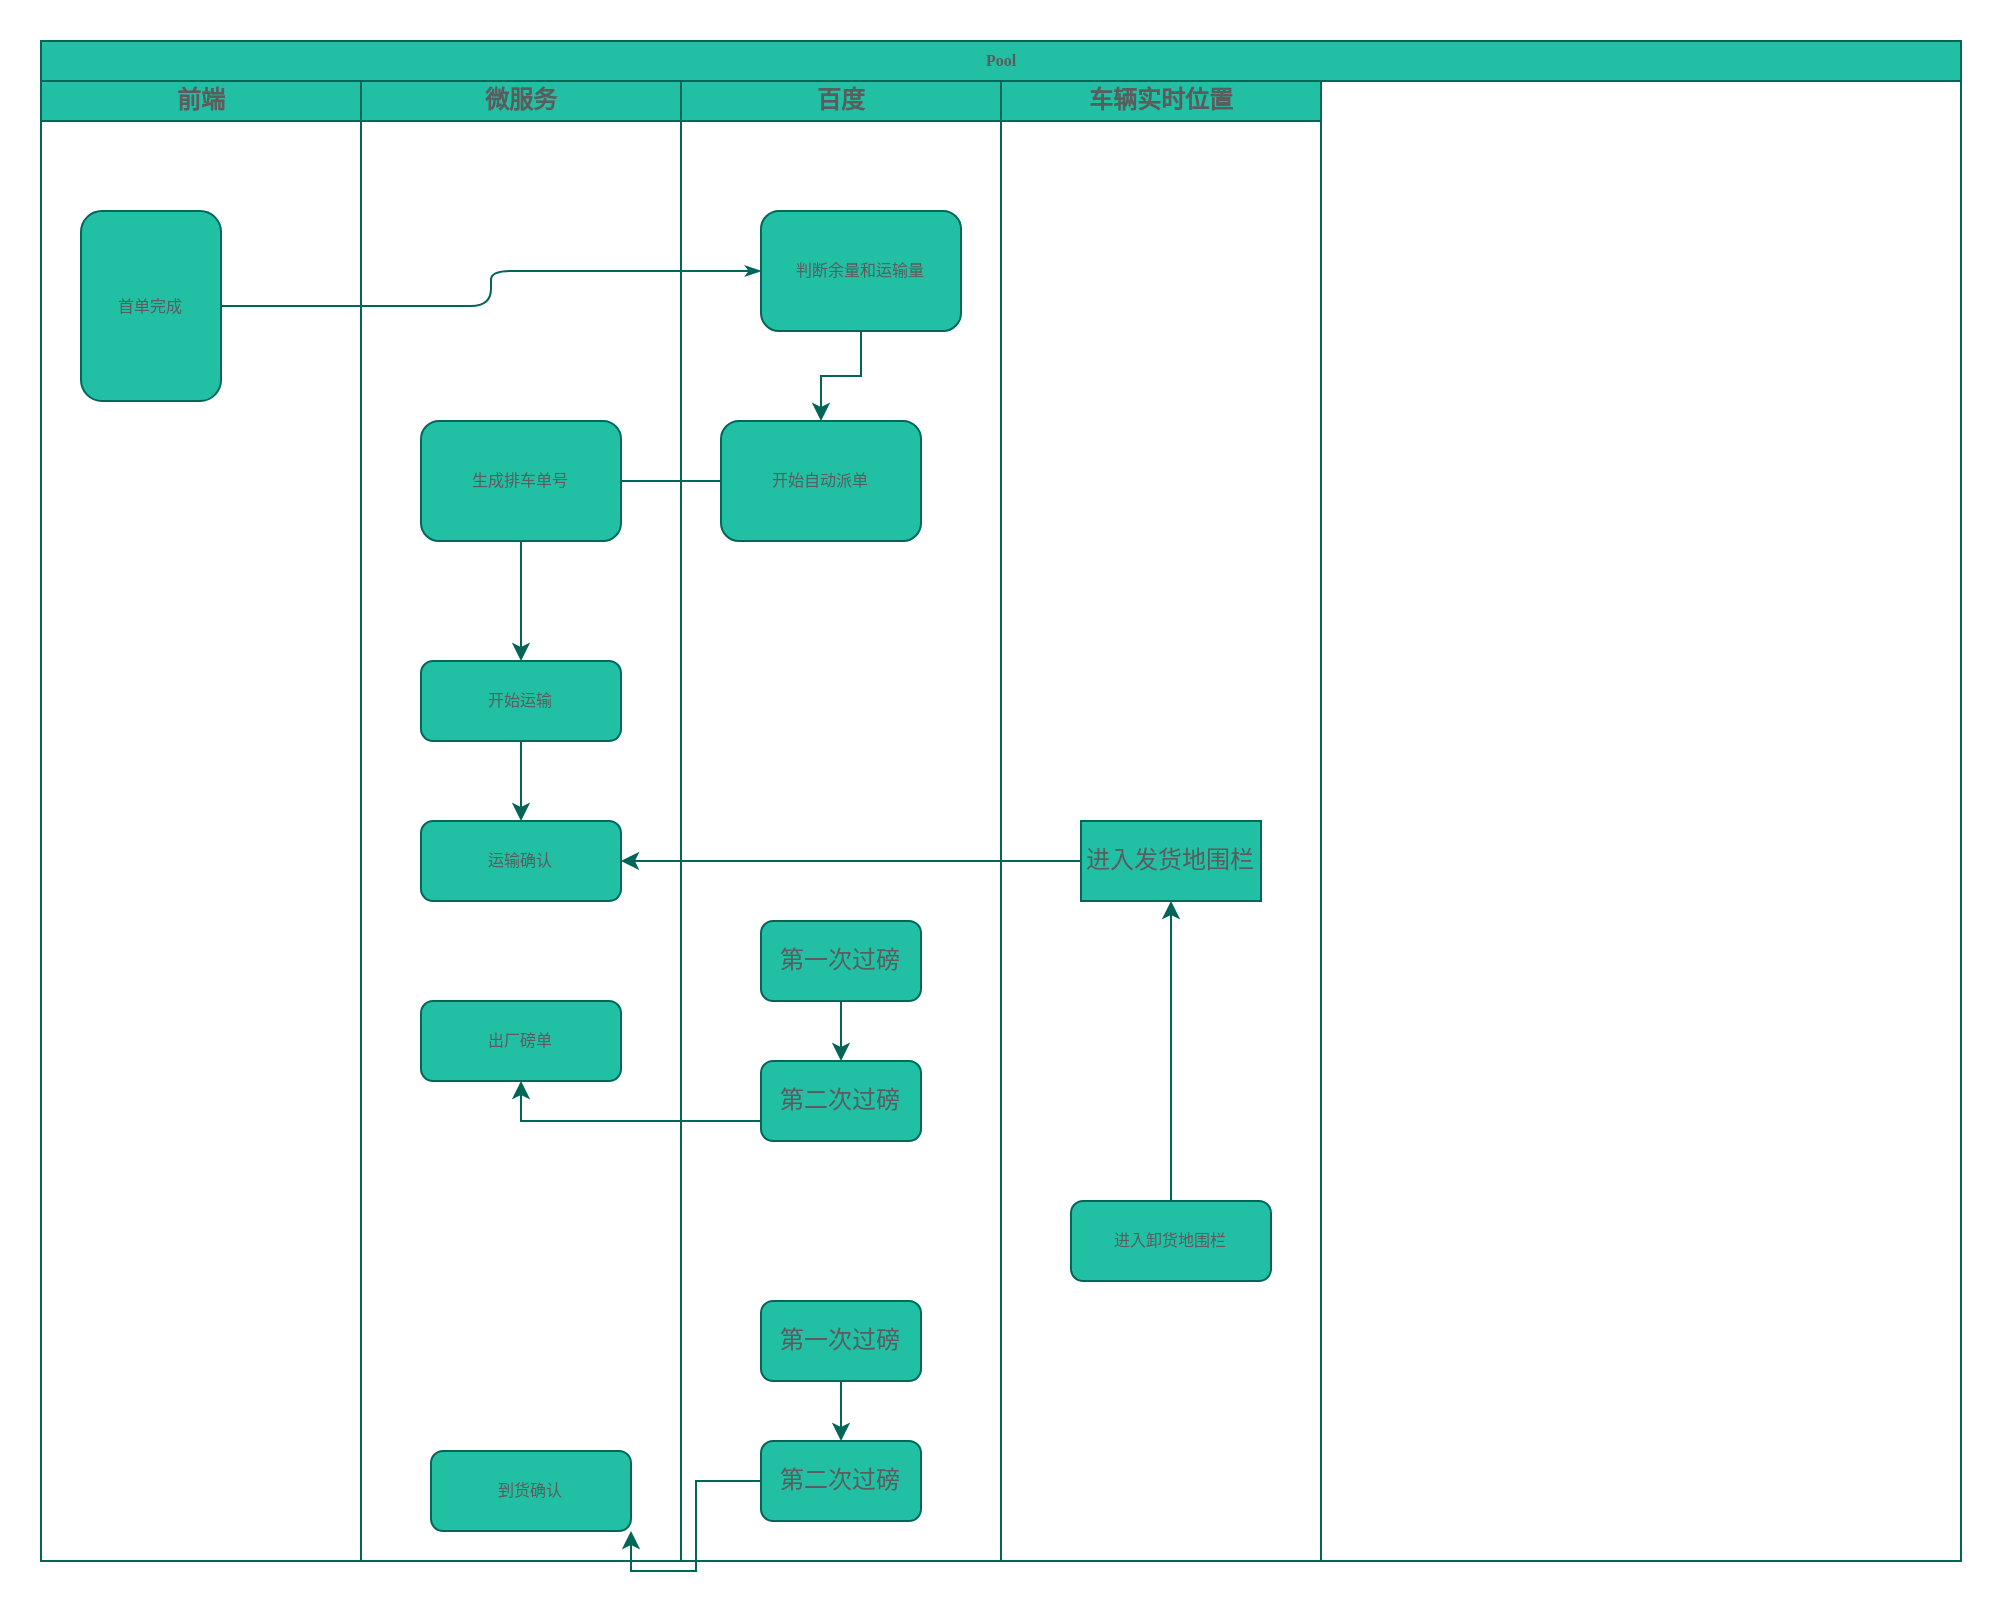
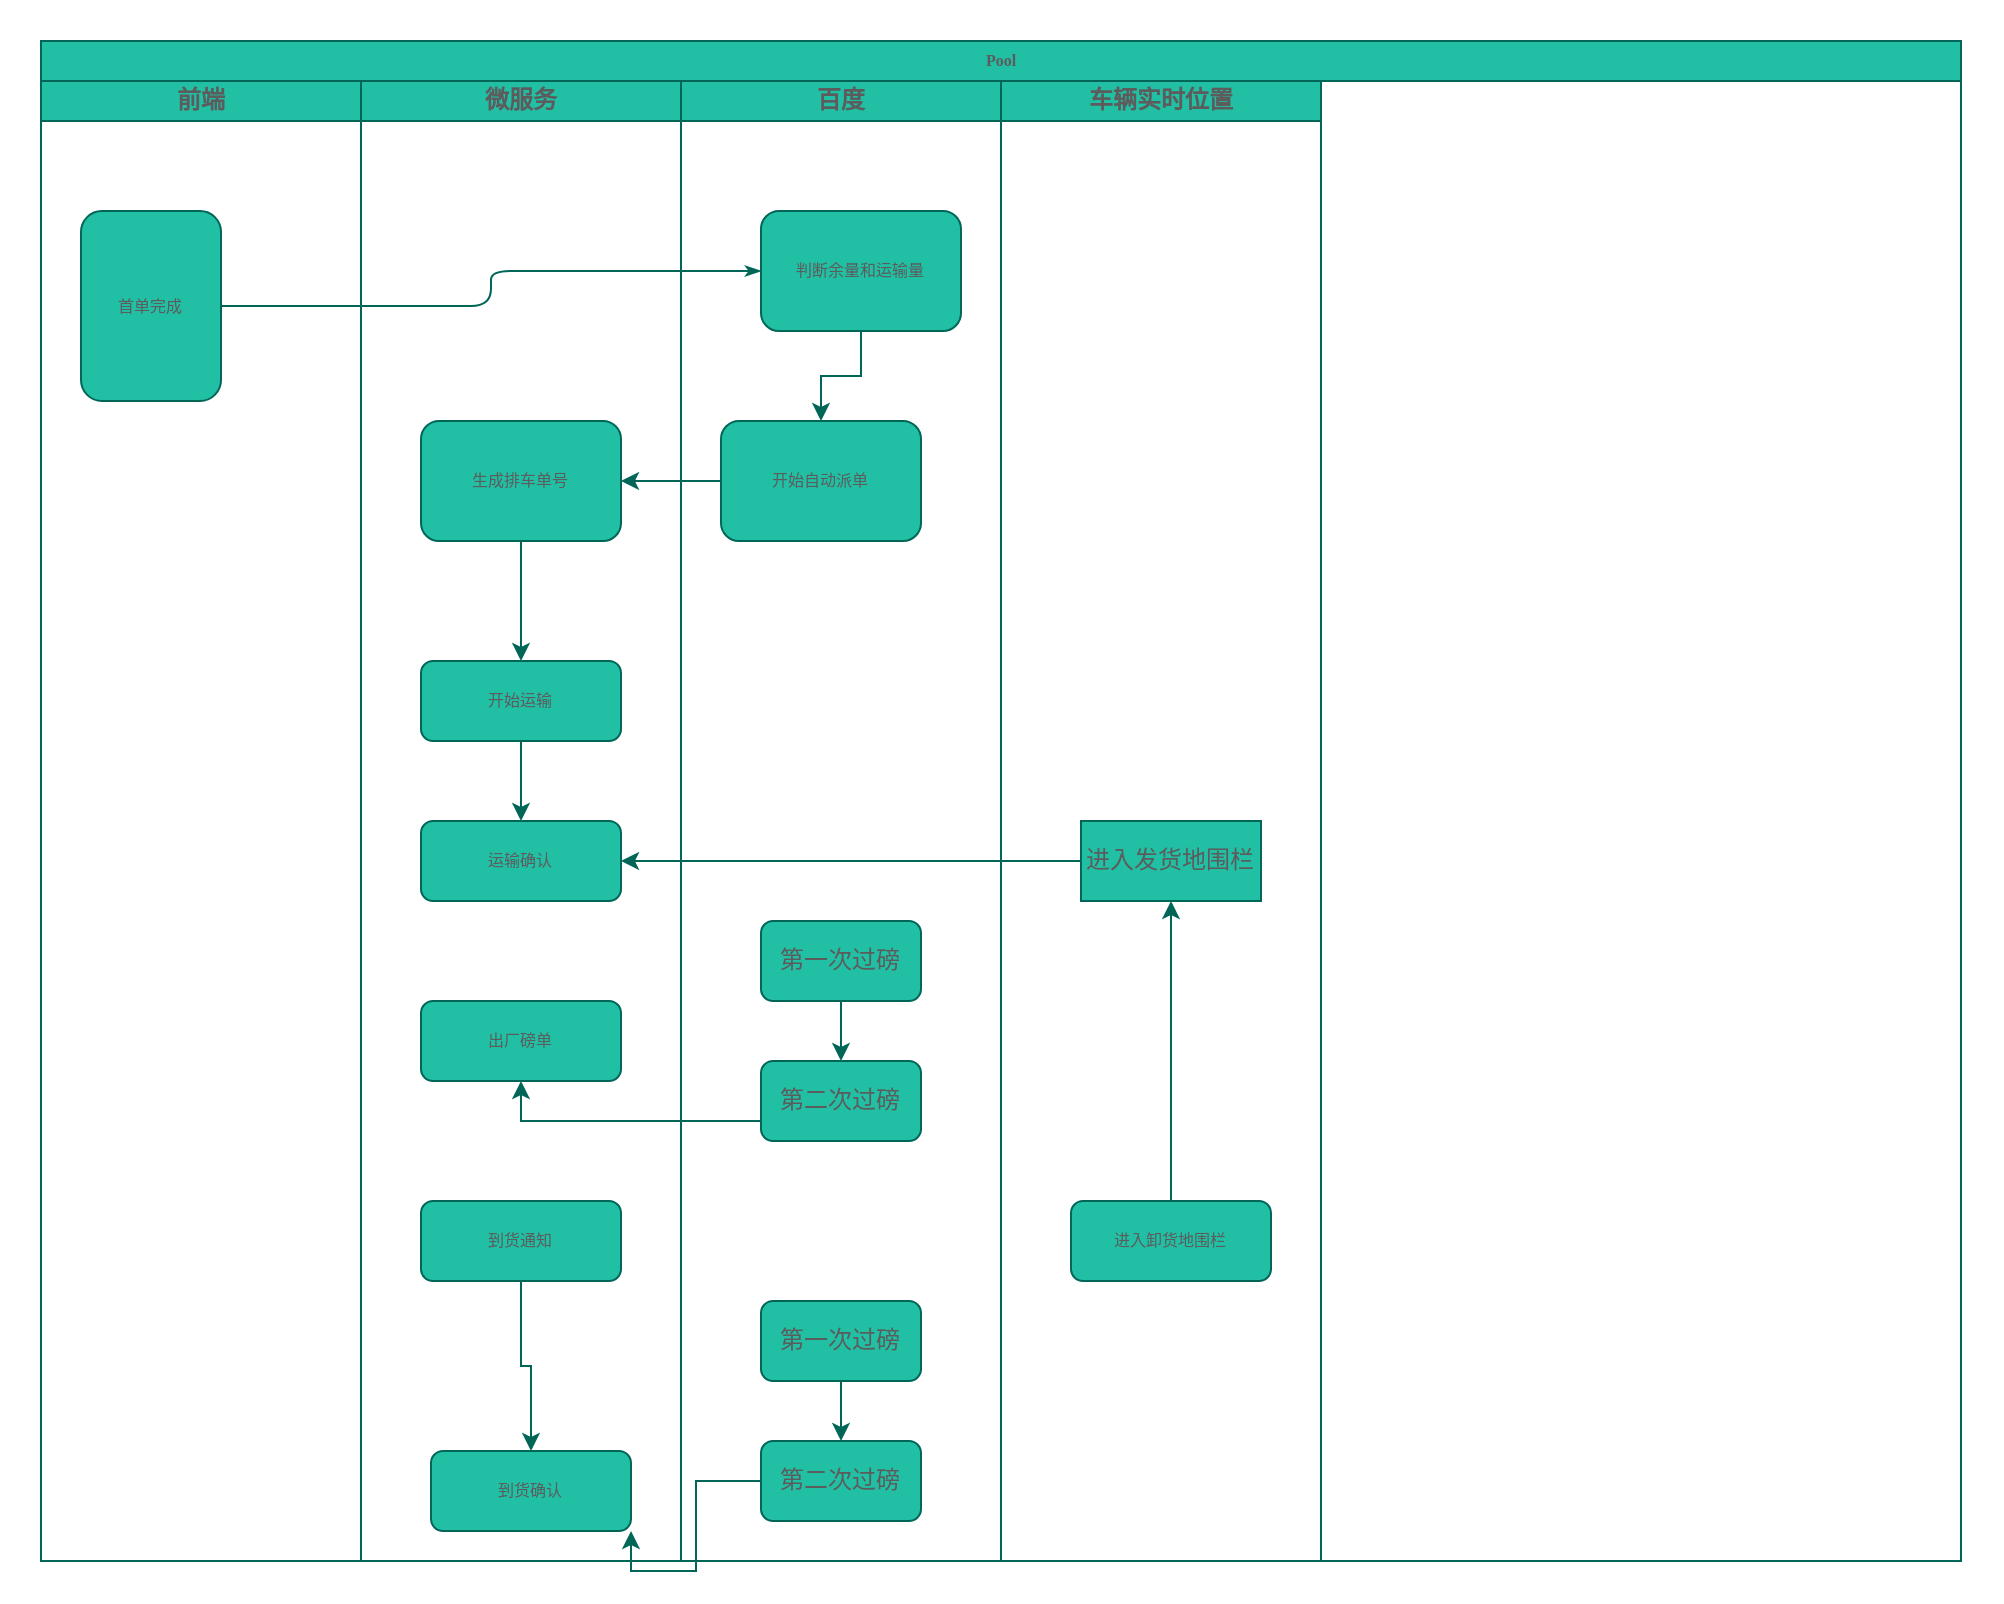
edge "生成排车单号" -- "开始自动派单": arrowhead none -> classic
node "到货通知": added
edge "到货通知" -> "到货确认": added
